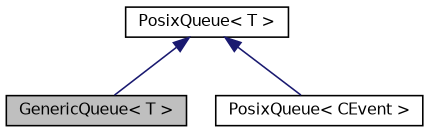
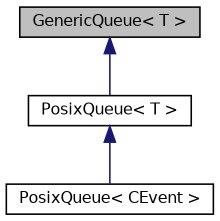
edge "GenericQueue< T >" -> "PosixQueue< T >": reversed
